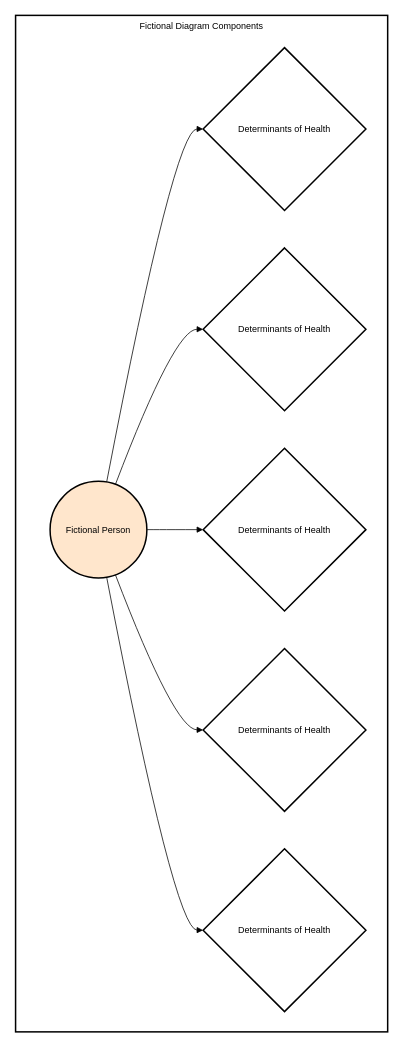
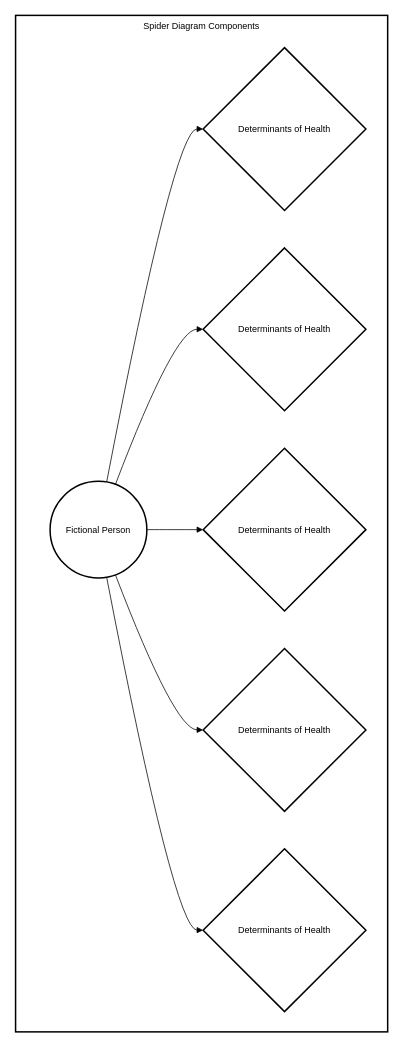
node "Fictional Diagram Components": label "Fictional Diagram Components" -> "Spider Diagram Components"
node "Fictional Person": fillcolor #ffe6cc -> #ffffff
